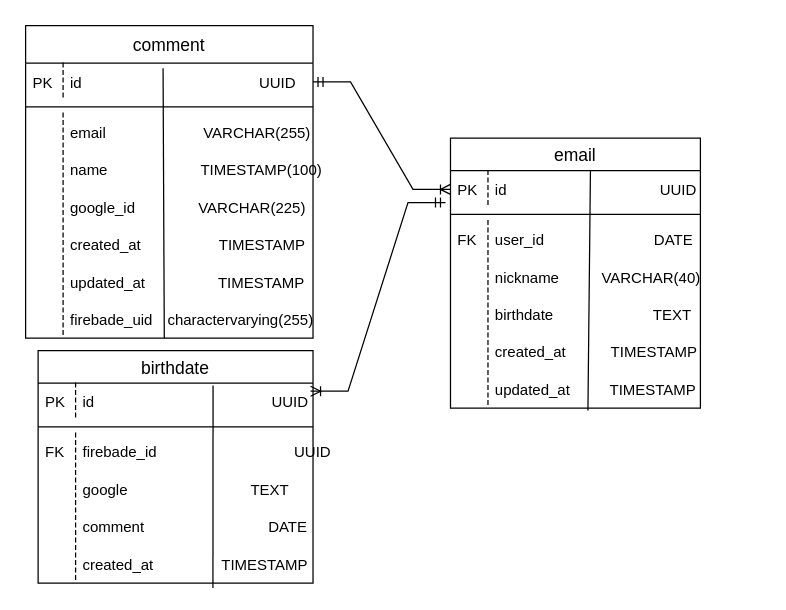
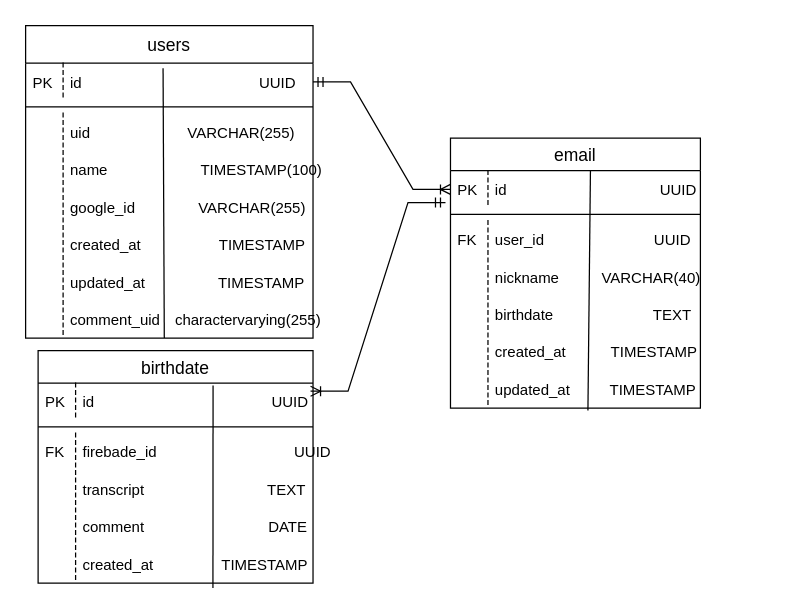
node "comment": label "comment" -> "users"
node "email VARCHAR(255)": label "email VARCHAR(255)" -> "uid VARCHAR(255)"
node "google_id VARCHAR(225)": label "google_id VARCHAR(225)" -> "google_id VARCHAR(255)"
node "user_id DATE": label "user_id DATE" -> "user_id UUID"
node "firebade_uid charactervarying(255)": label "firebade_uid charactervarying(255)" -> "comment_uid charactervarying(255)"
node "google TEXT": label "google TEXT" -> "transcript TEXT"
